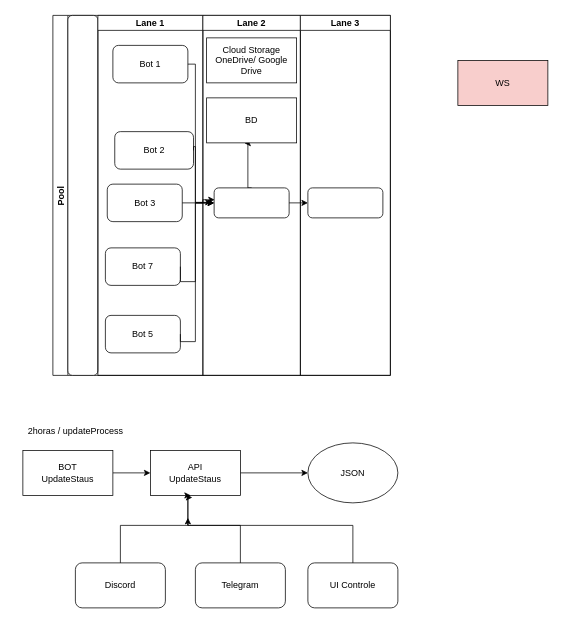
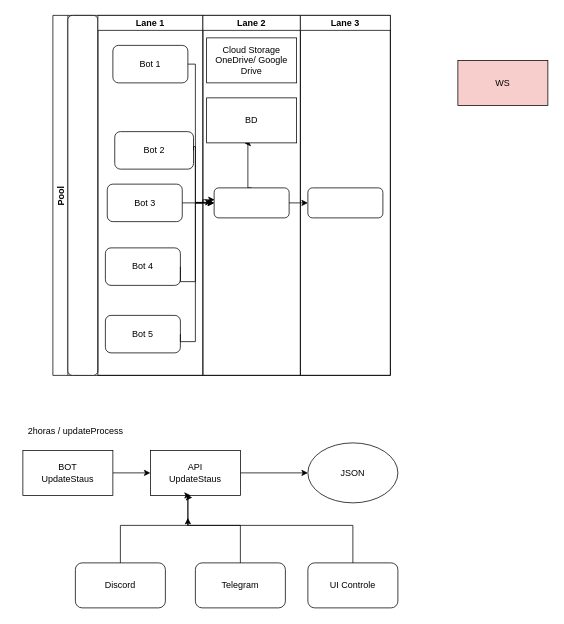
node "Bot 7": label "Bot 7" -> "Bot 4"
